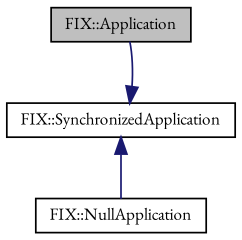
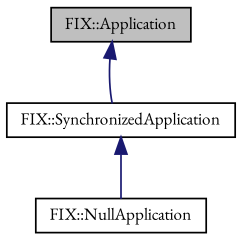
edge "FIX::Application" -> "FIX::SynchronizedApplication": reversed
